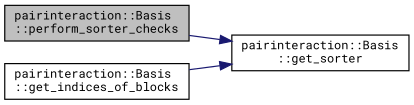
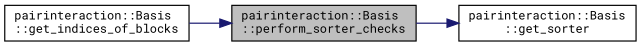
edge "pairinteraction::Basis ::get_indices_of_blocks" -> "pairinteraction::Basis ::get_sorter": now "pairinteraction::Basis ::get_indices_of_blocks" -> "pairinteraction::Basis ::perform_sorter_checks"
